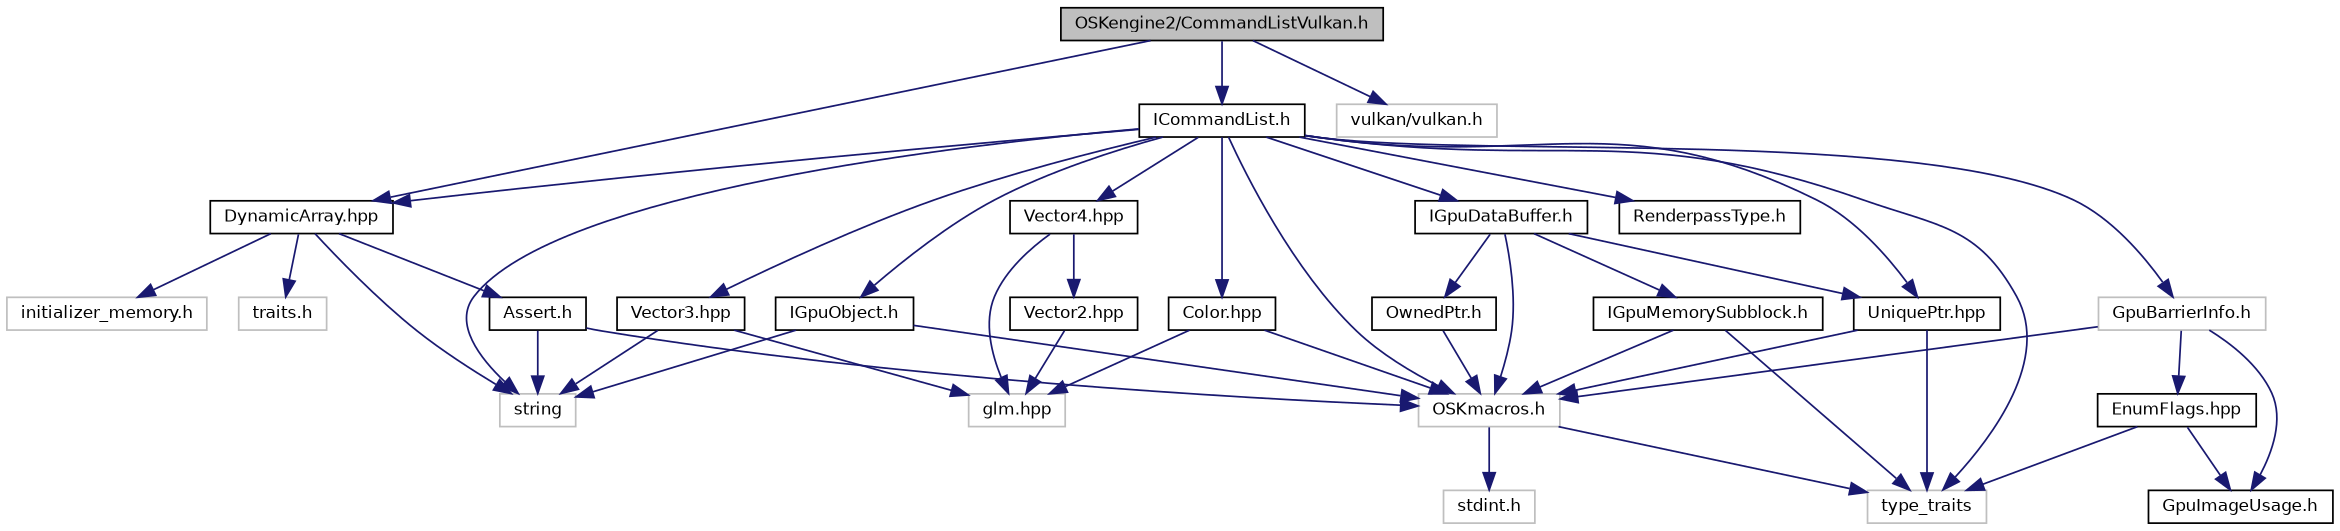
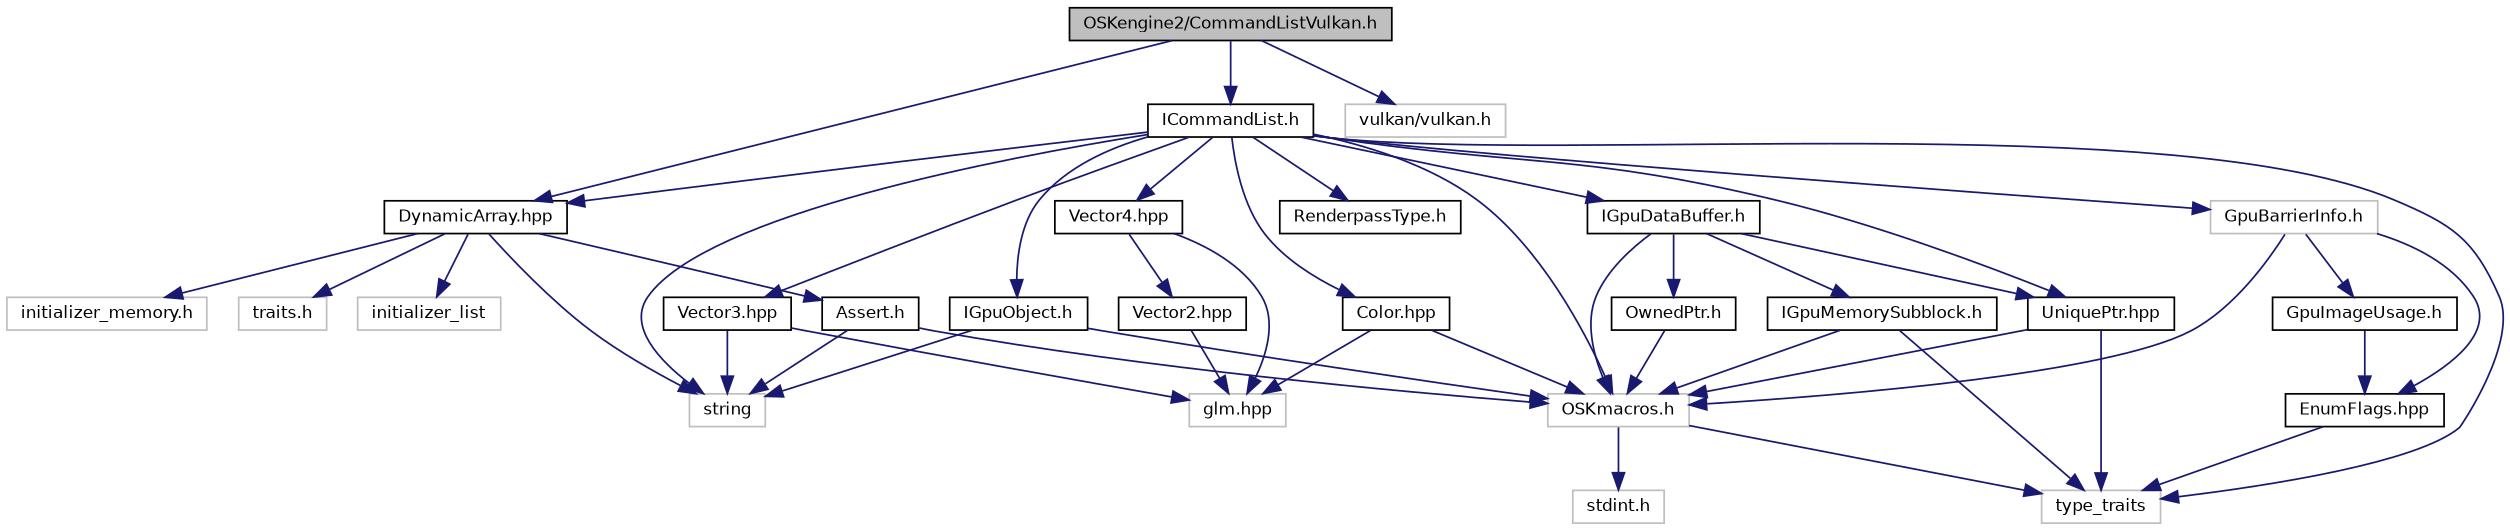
node "initializer_list": added
edge "EnumFlags.hpp" -> "GpuImageUsage.h": reversed
